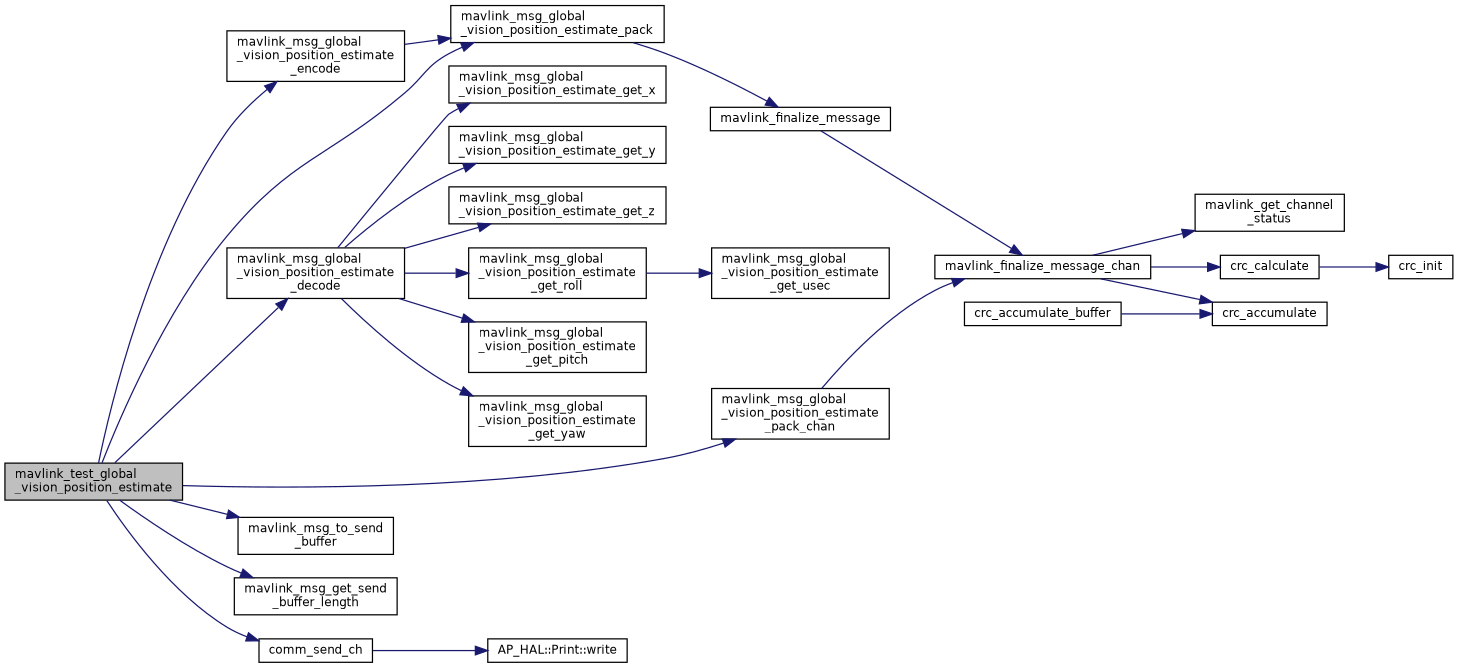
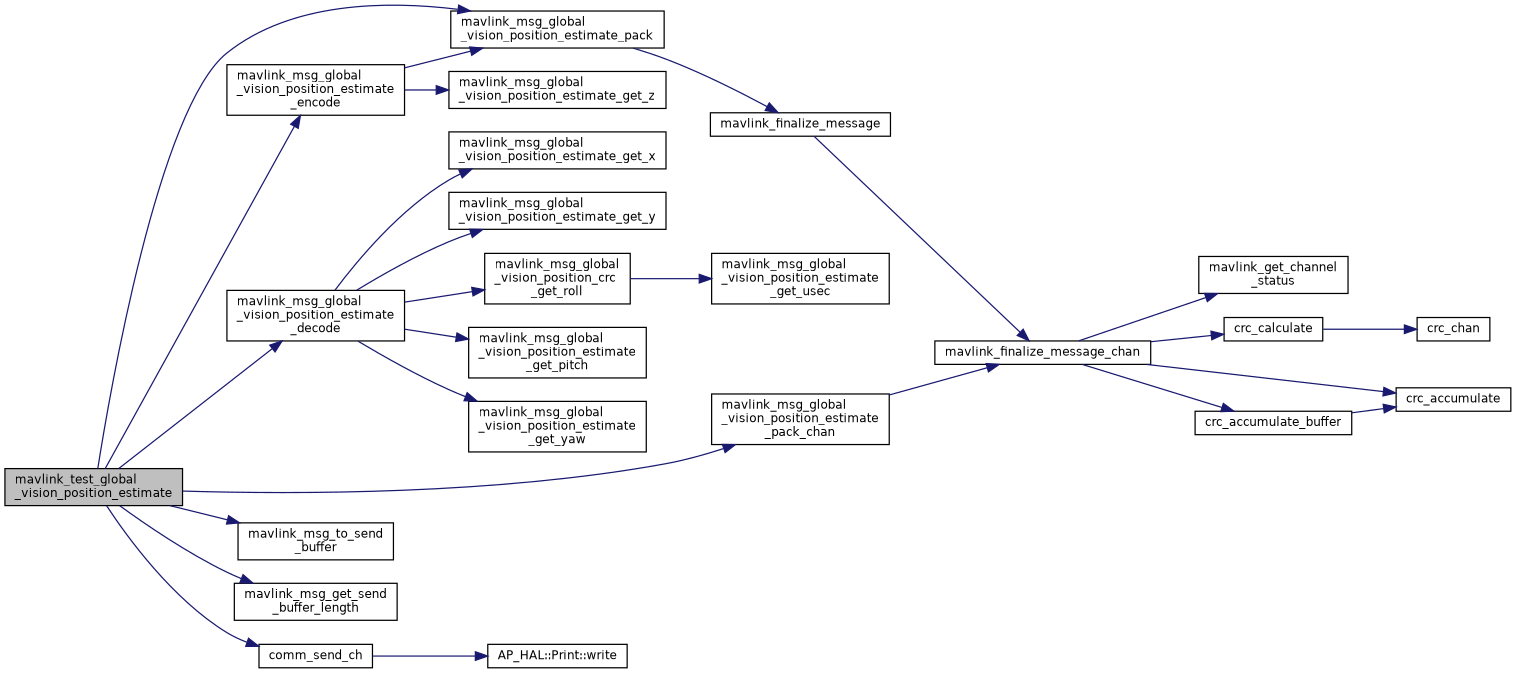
edge "mavlink_msg_global _vision_position_estimate _decode" -> "mavlink_msg_global _vision_position_estimate_get_z": now "mavlink_msg_global _vision_position_estimate _encode" -> "mavlink_msg_global _vision_position_estimate_get_z"
node "crc_init": label "crc_init" -> "crc_chan"
node "mavlink_msg_global _vision_position_estimate _get_roll": label "mavlink_msg_global _vision_position_estimate _get_roll" -> "mavlink_msg_global _vision_position_crc _get_roll"
edge "mavlink_finalize_message_chan" -> "crc_accumulate_buffer": added
